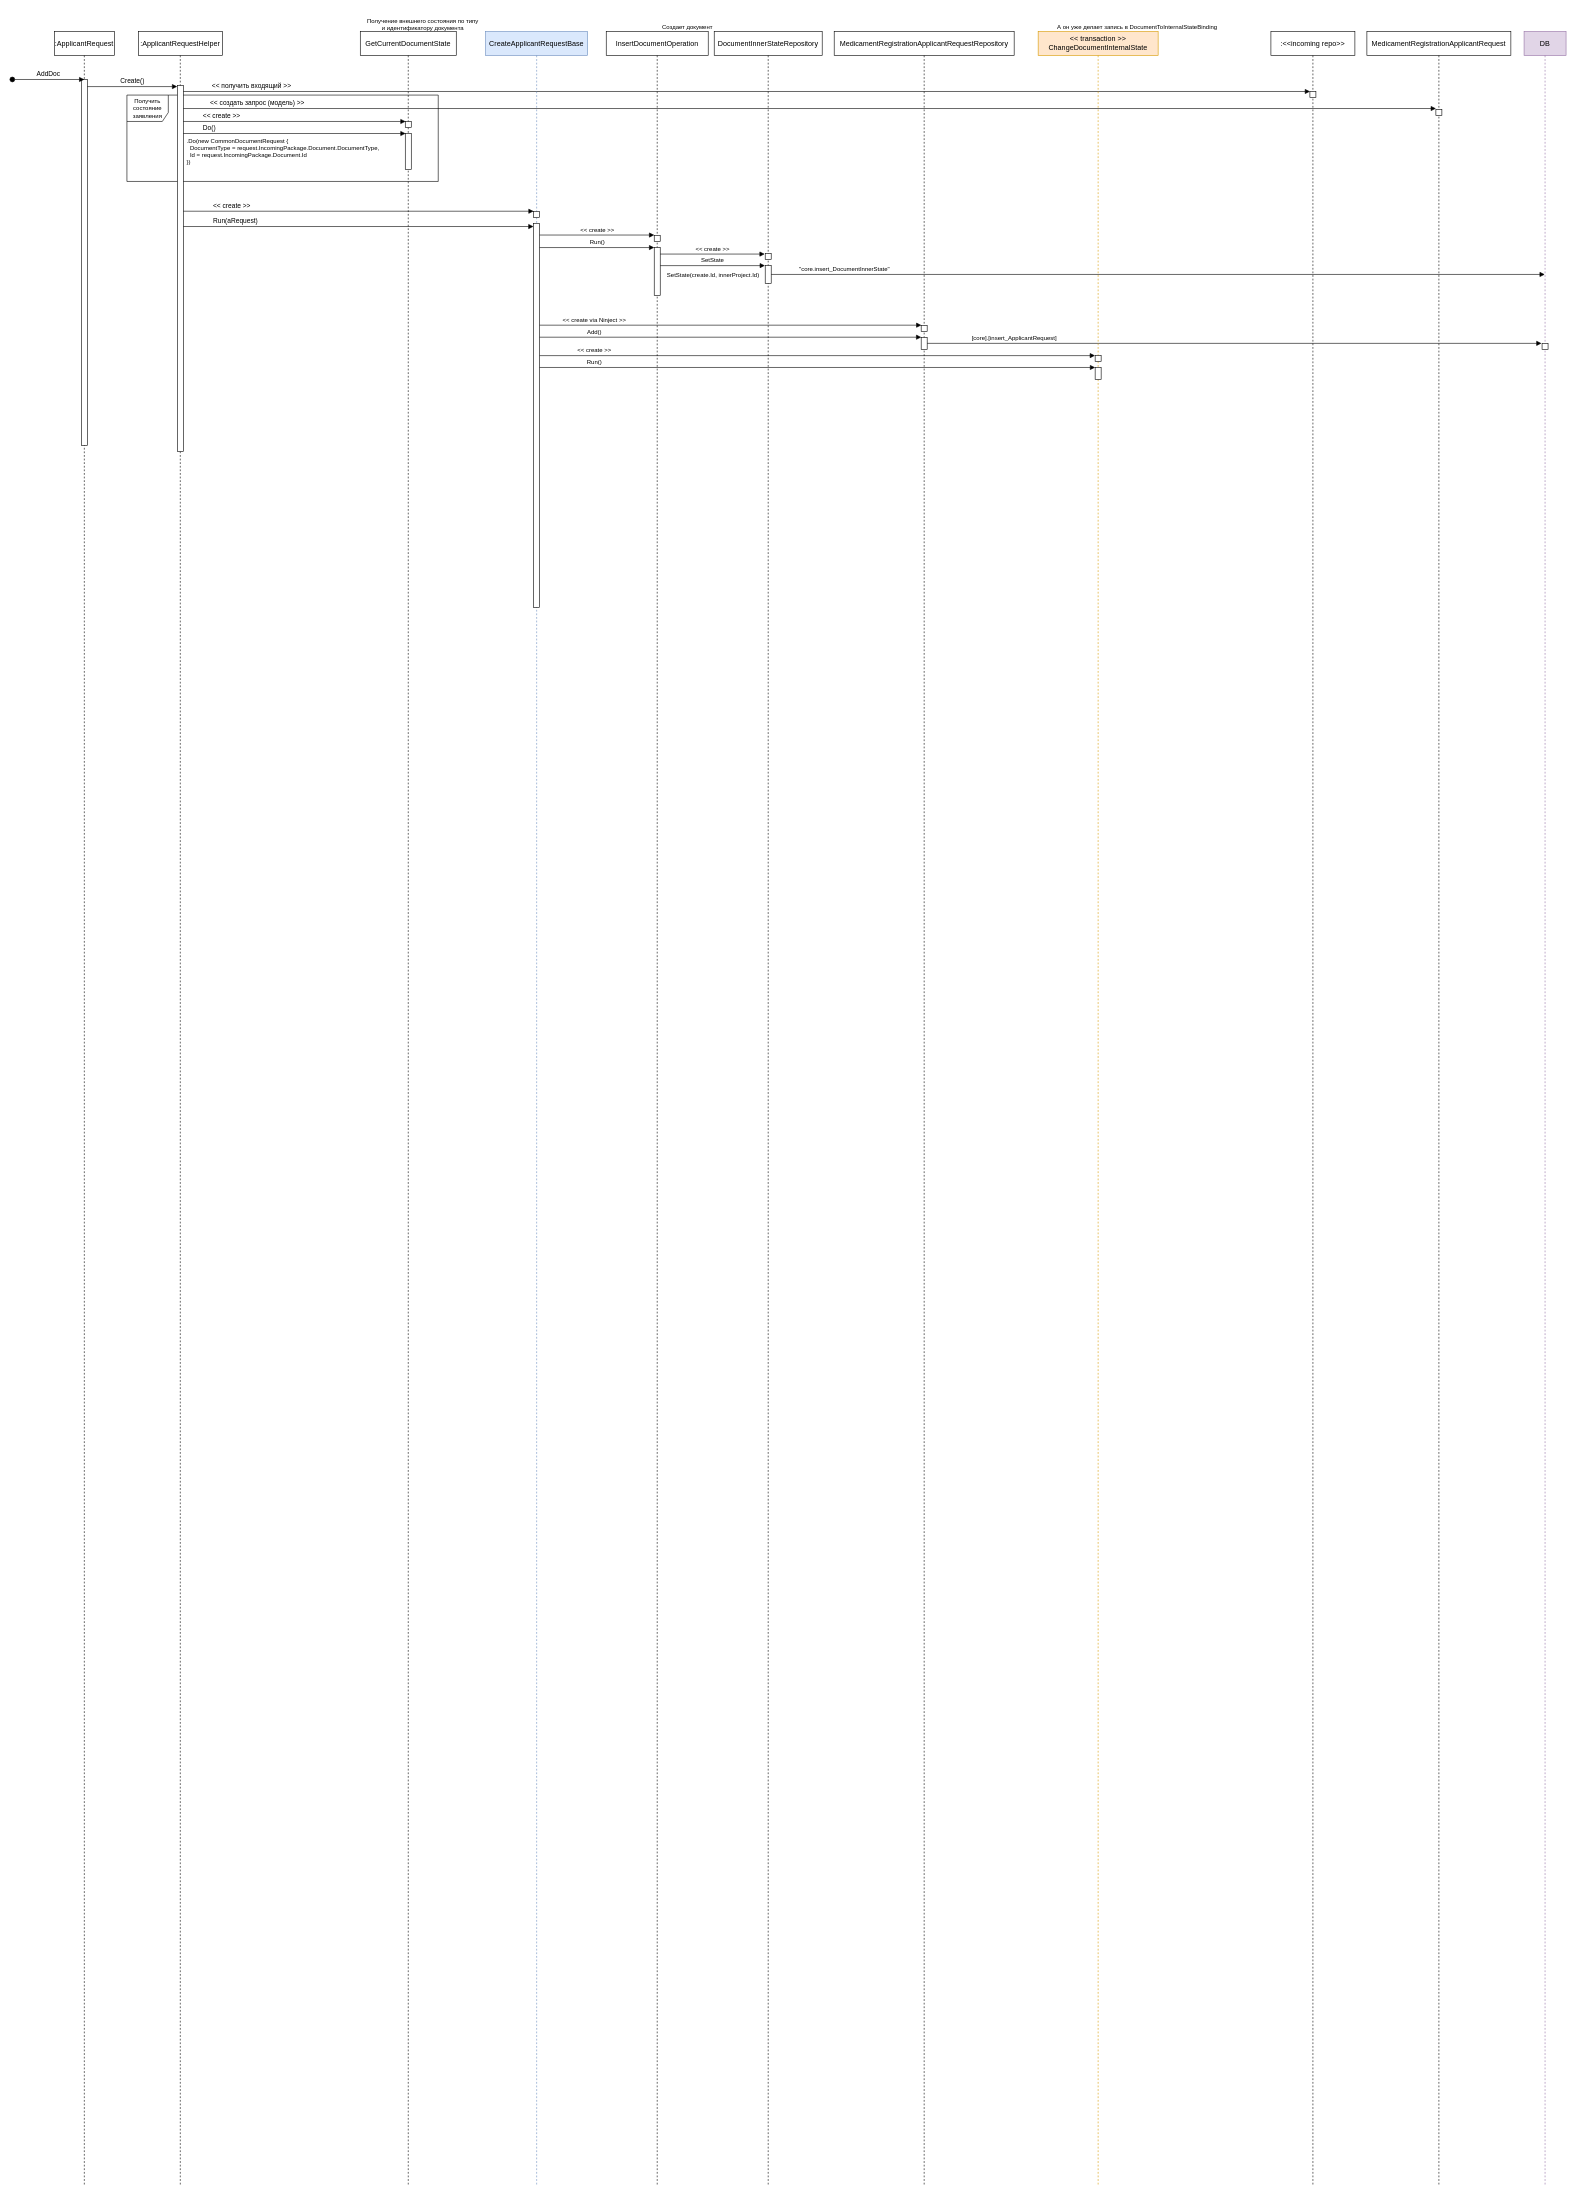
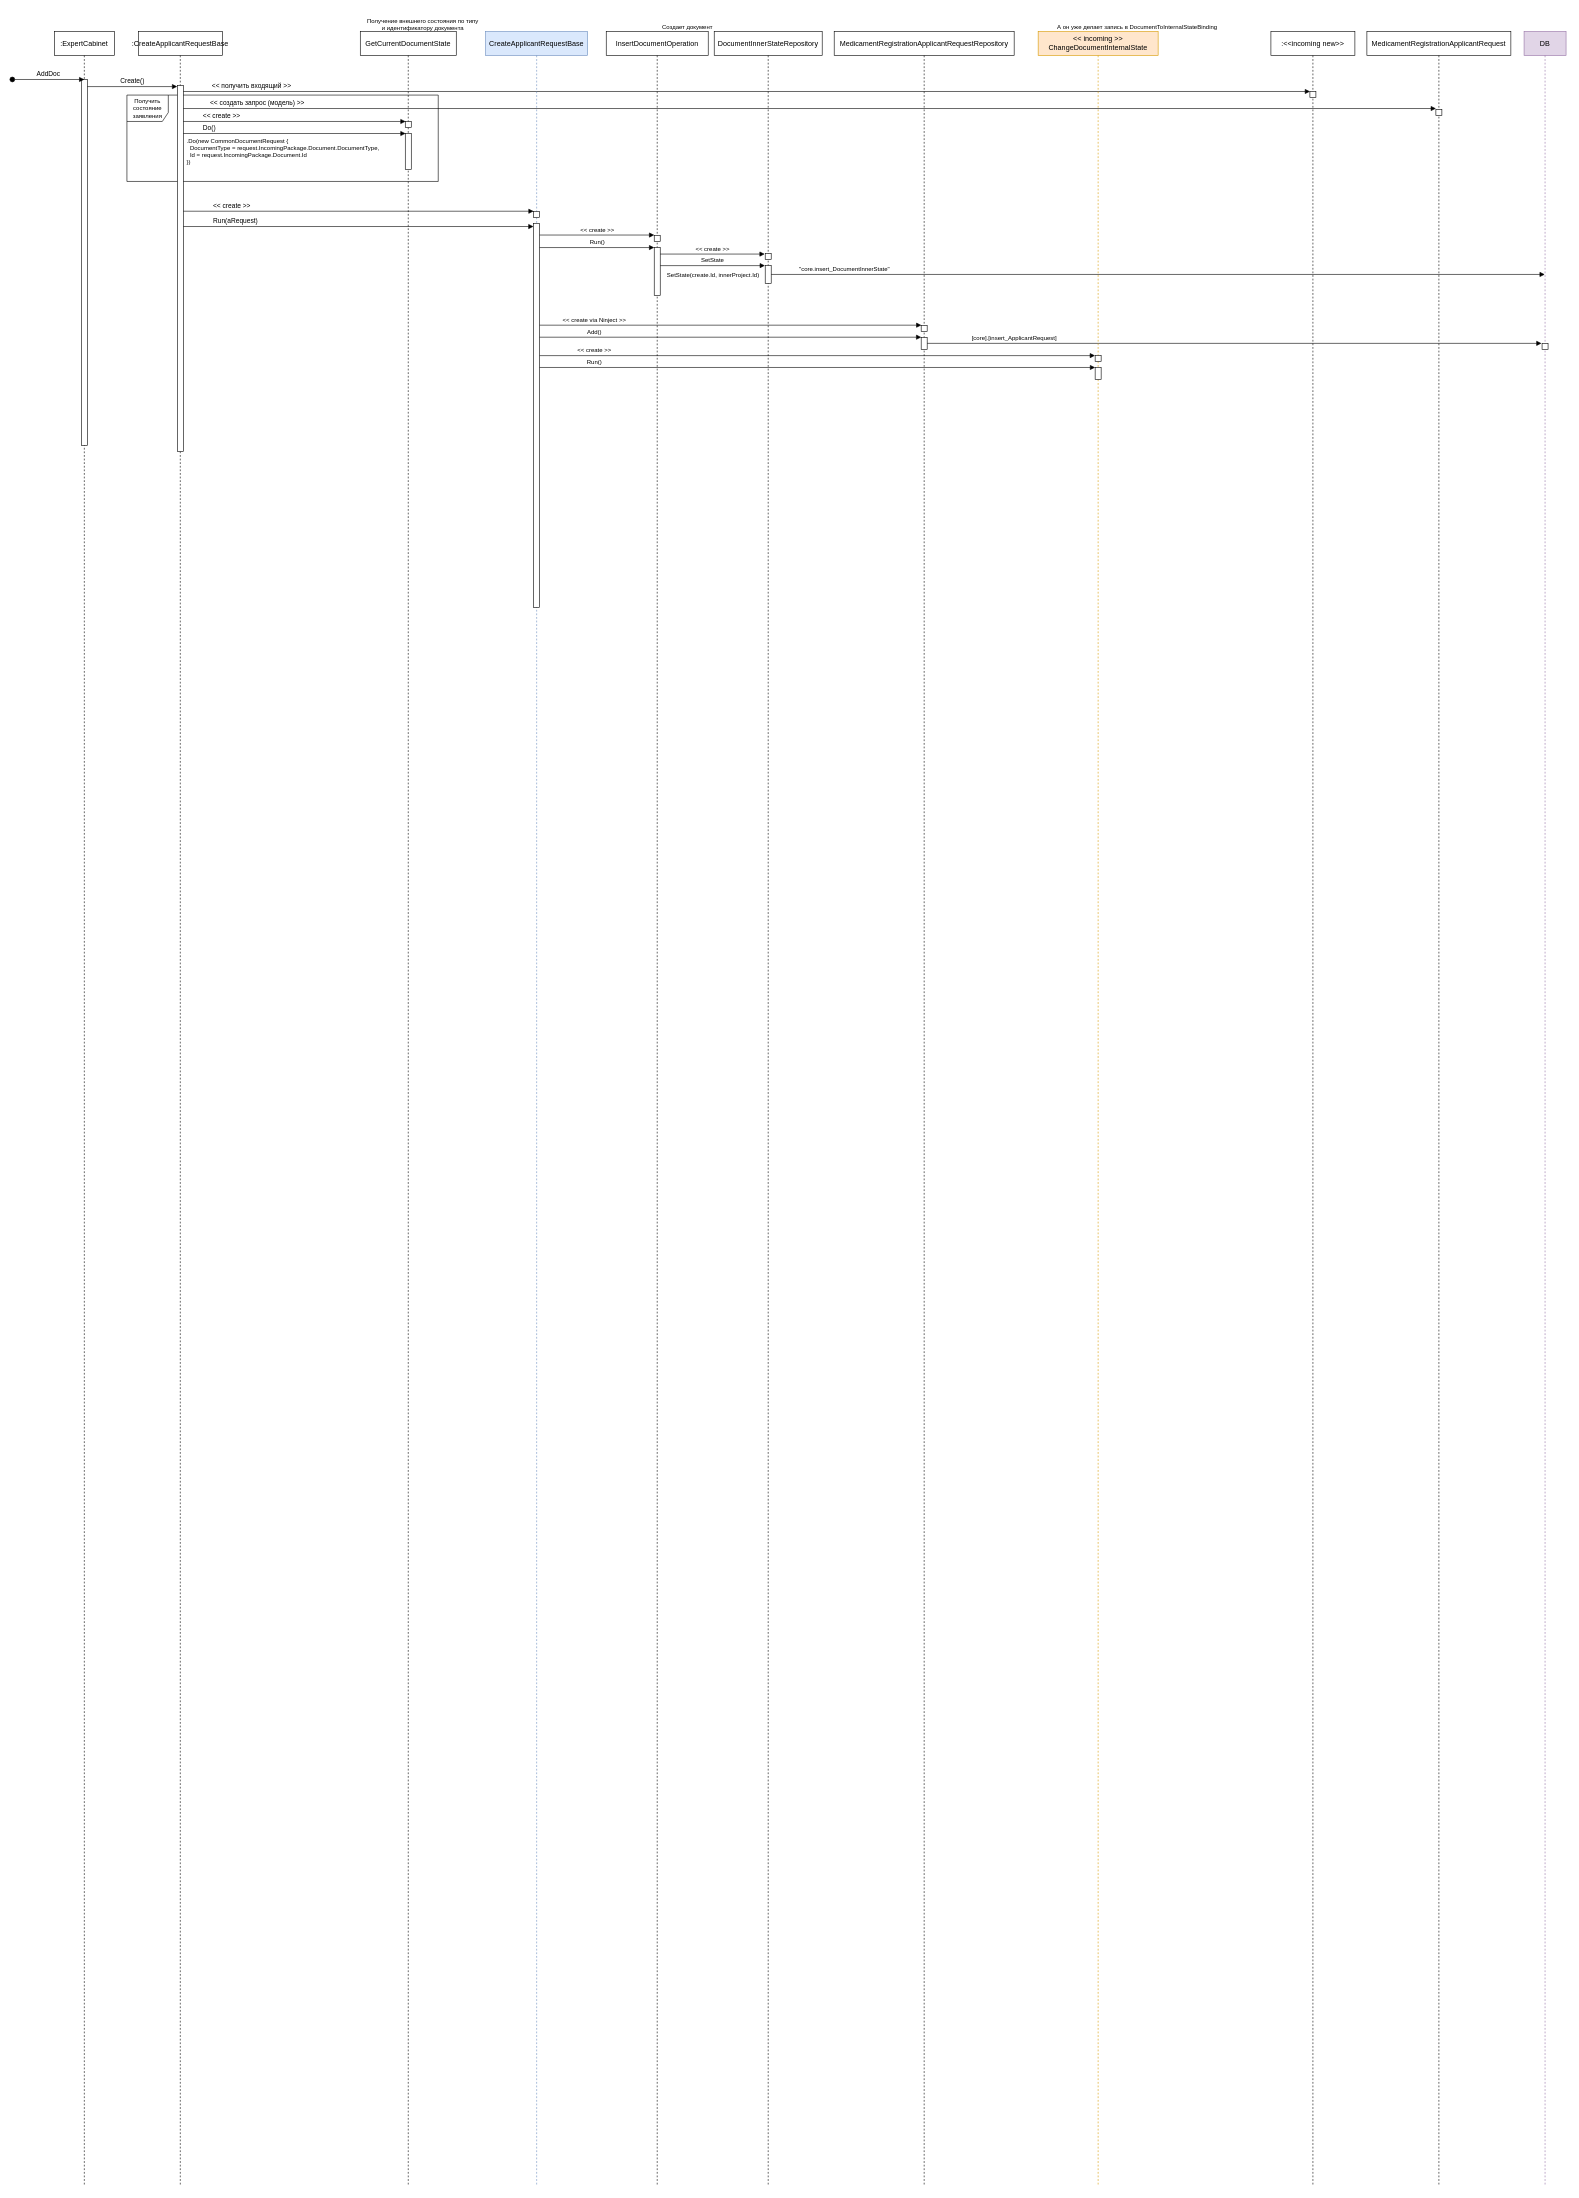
node ":ApplicantRequest": label ":ApplicantRequest" -> ":ExpertCabinet"
node ":ApplicantRequestHelper": label ":ApplicantRequestHelper" -> ":CreateApplicantRequestBase"
node "<< transaction >> ChangeDocumentInternalState": label "<< transaction >> ChangeDocumentInternalState" -> "<< incoming >> ChangeDocumentInternalState"
node ":<<incoming repo>>": label ":<<incoming repo>>" -> ":<<incoming new>>"
